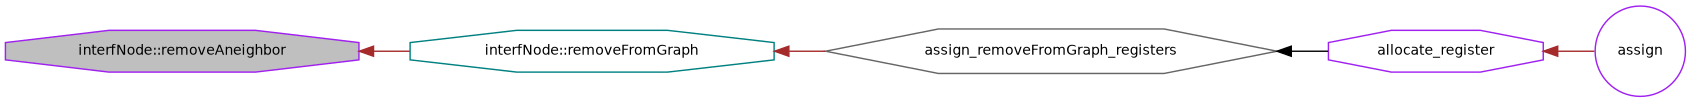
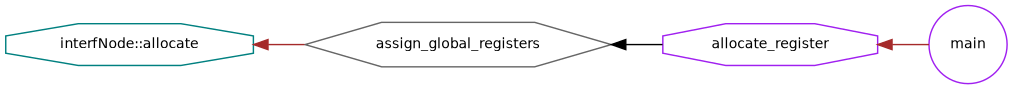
node "interfNode::removeAneighbor": removed
node "interfNode::removeFromGraph": label "interfNode::removeFromGraph" -> "interfNode::allocate"
node "assign_removeFromGraph_registers": label "assign_removeFromGraph_registers" -> "assign_global_registers"
node "assign": label "assign" -> "main"
